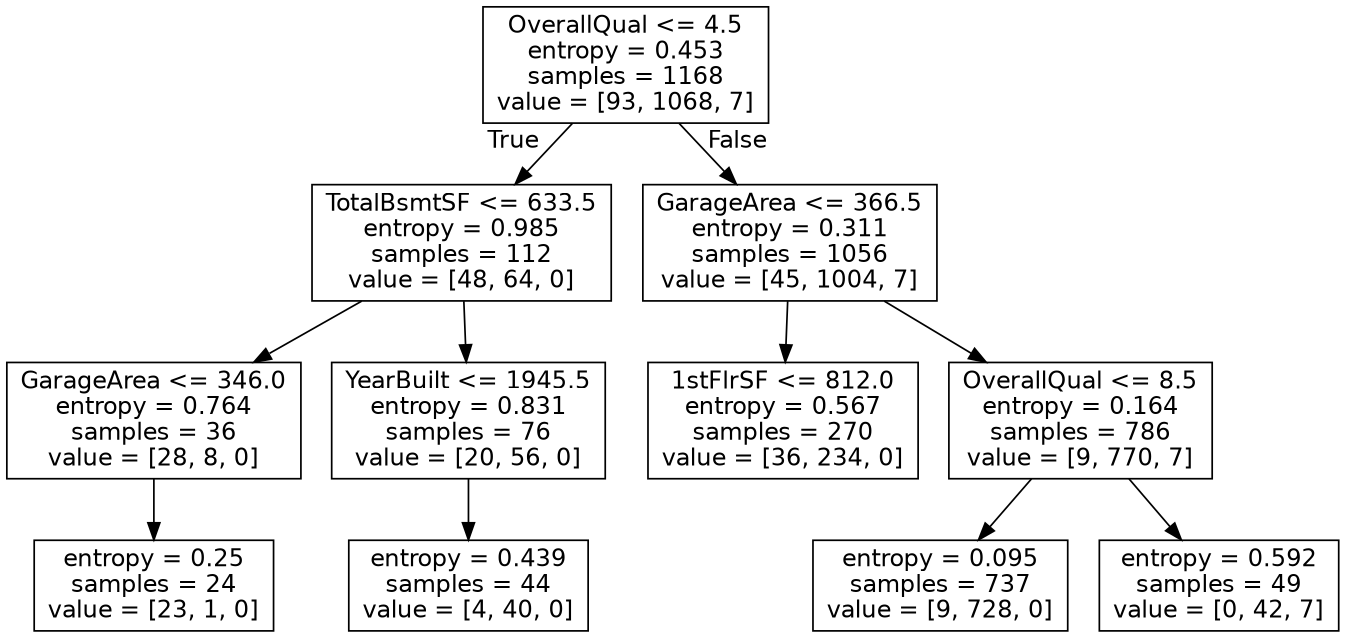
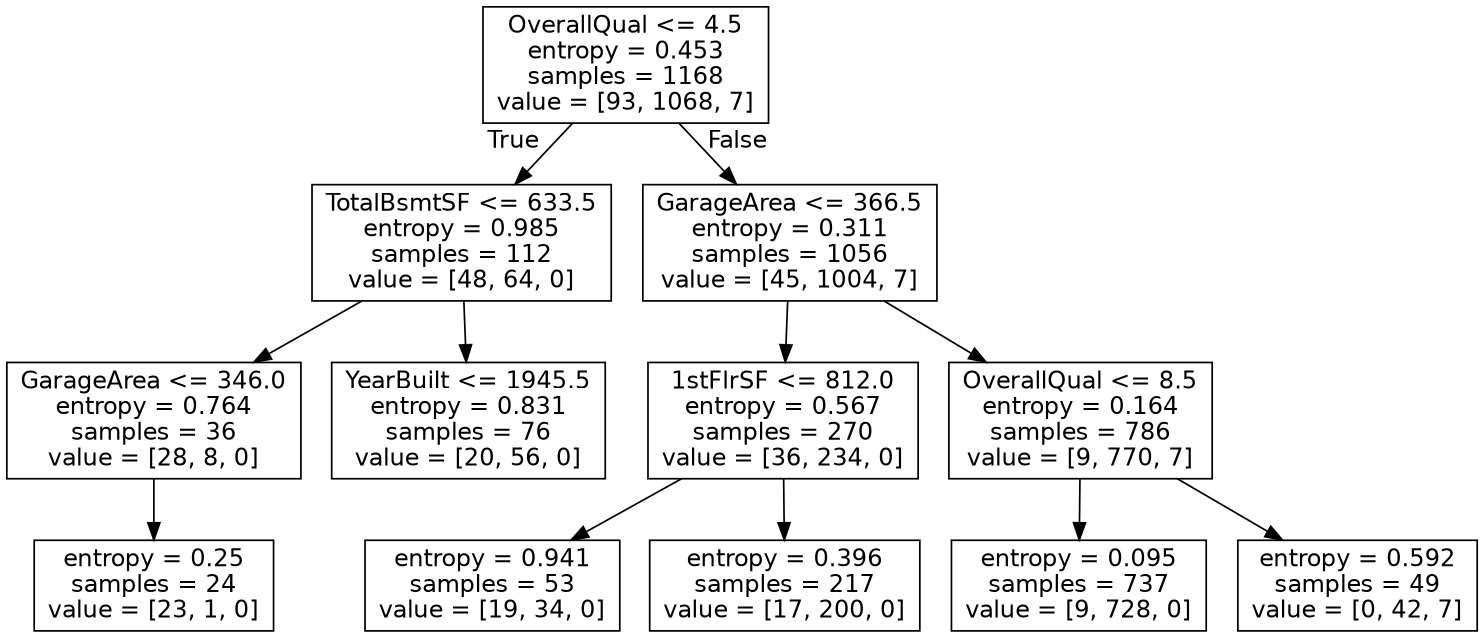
node "entropy = 0.439 samples = 44 value = [4, 40, 0]": removed
node "entropy = 0.941 samples = 53 value = [19, 34, 0]": added
node "entropy = 0.396 samples = 217 value = [17, 200, 0]": added
